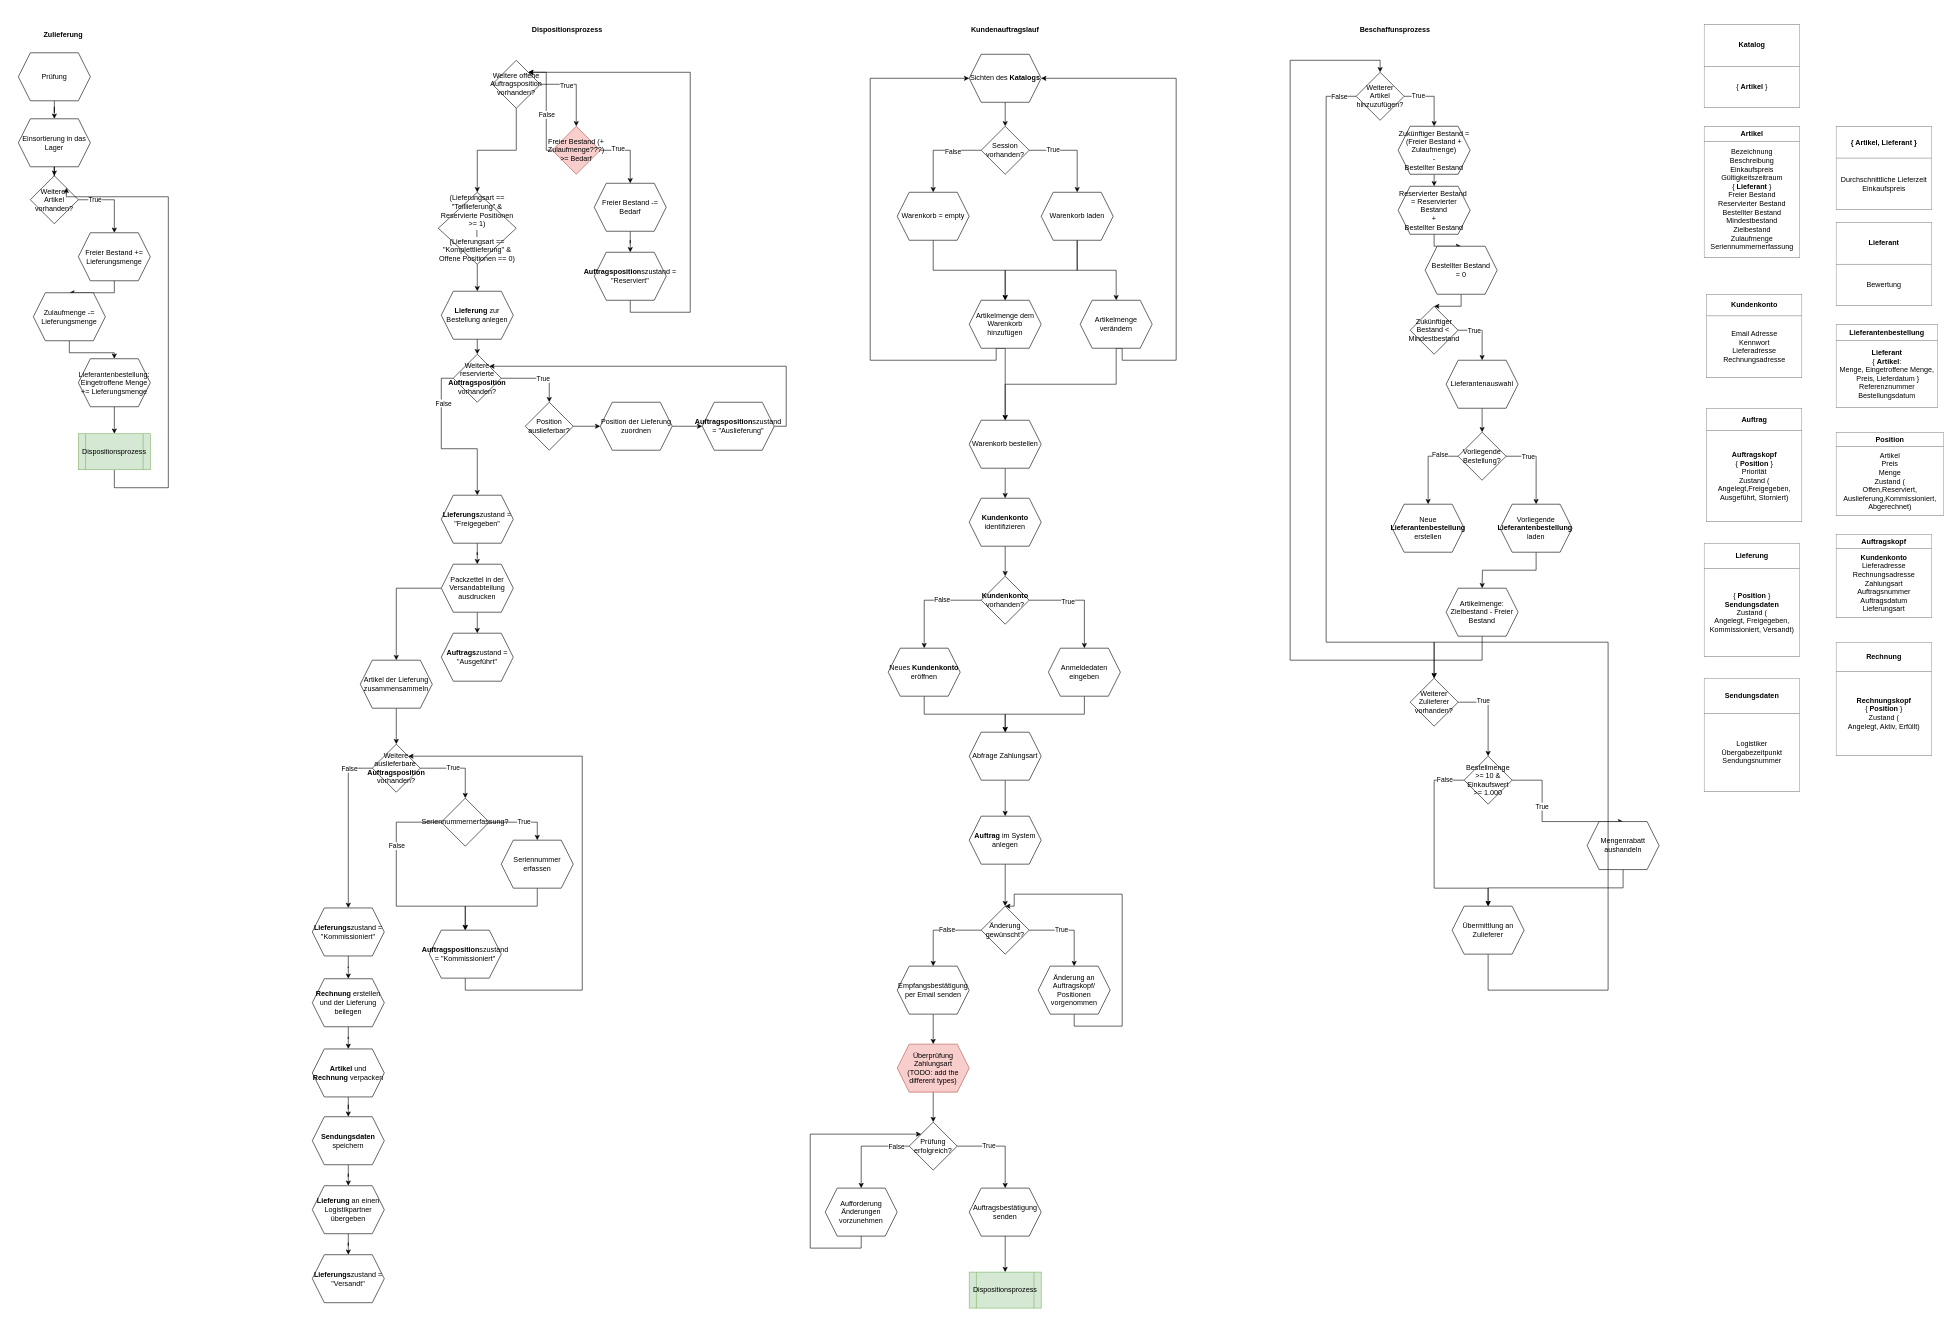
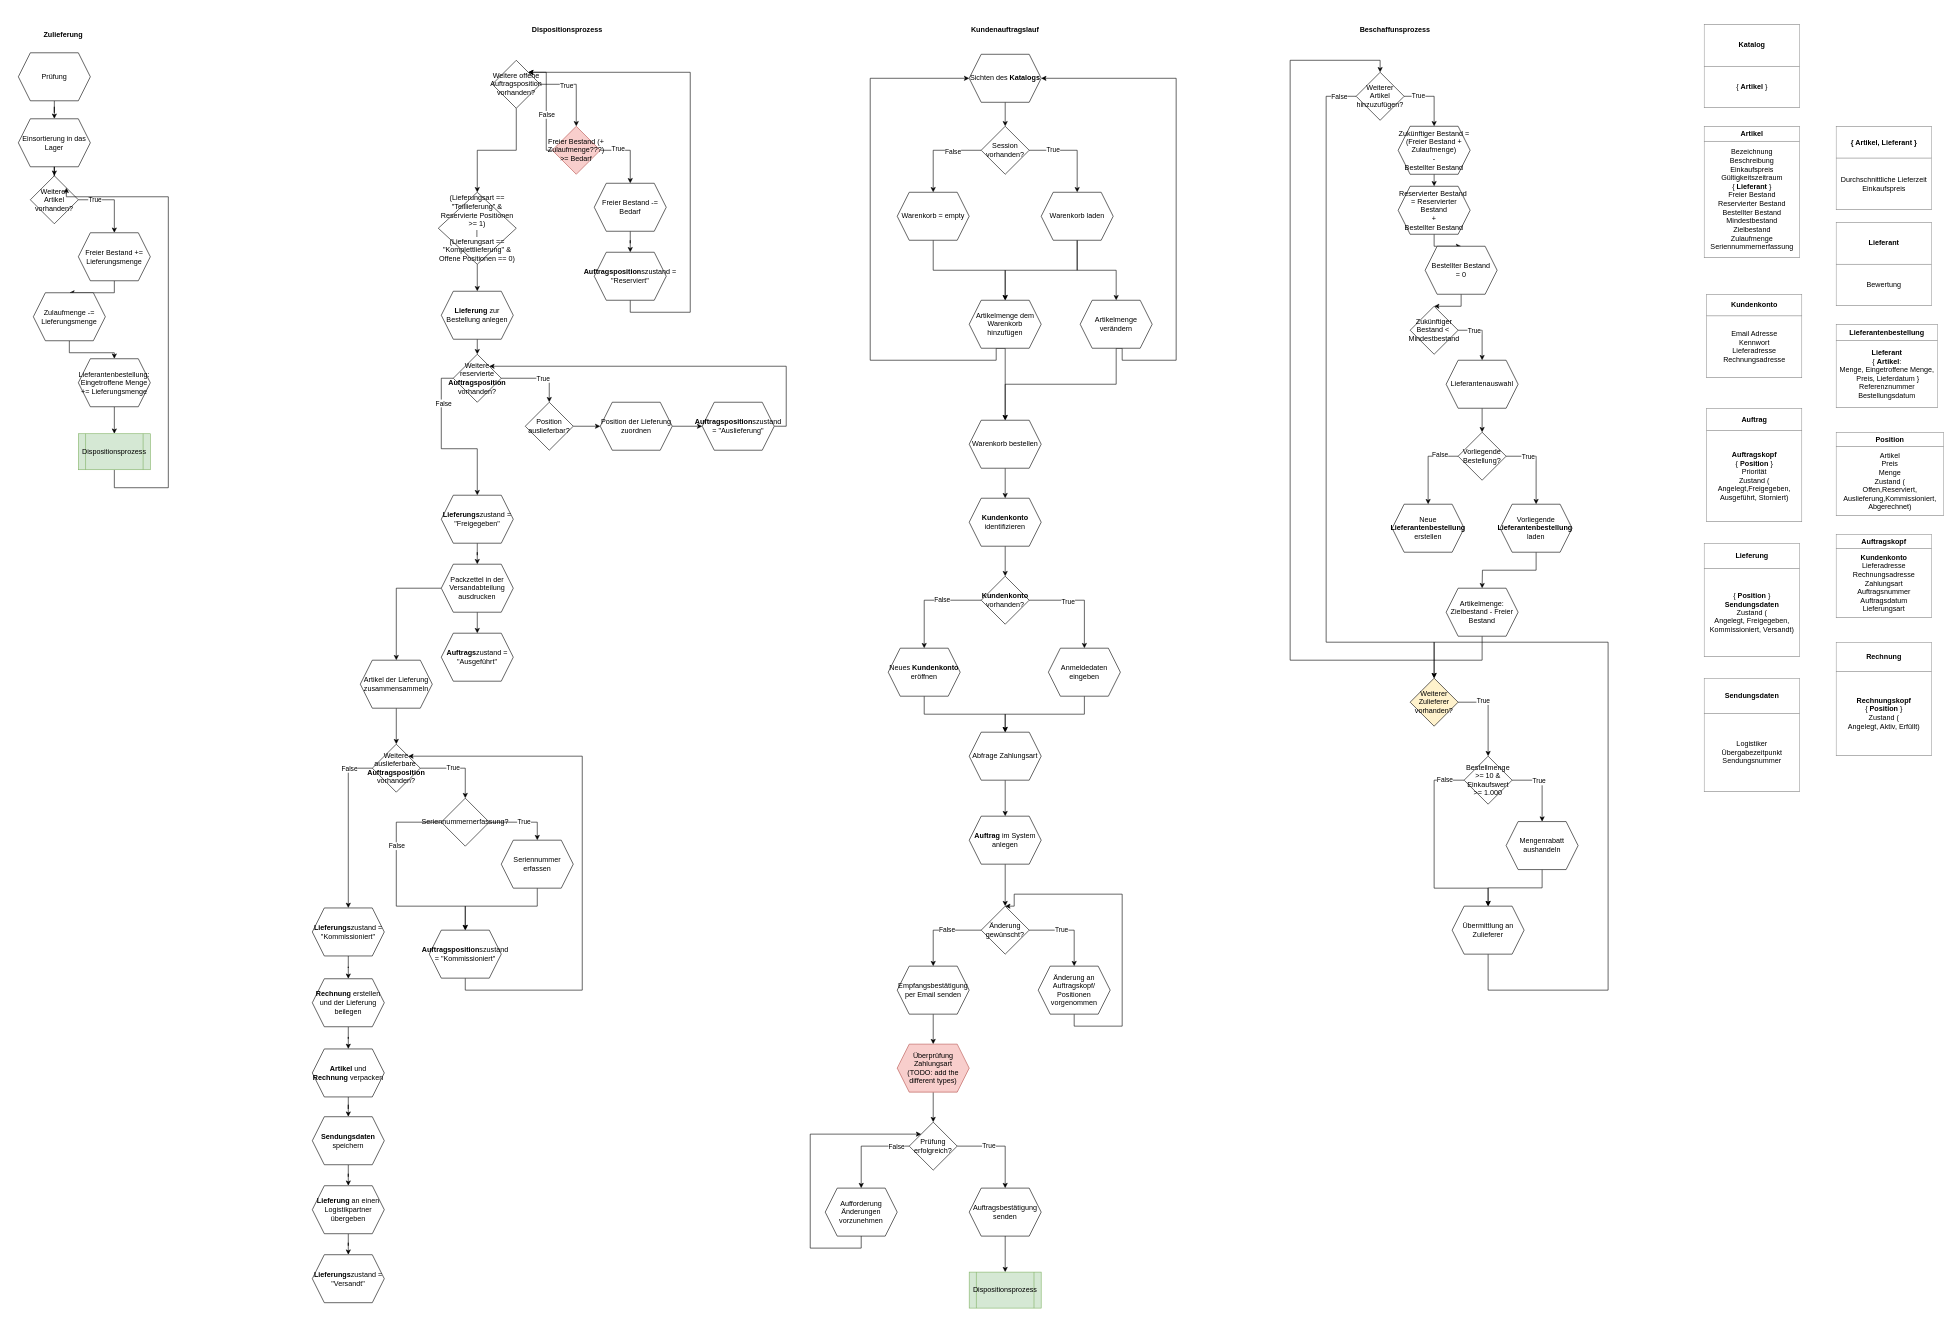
node "Weiterer Zulieferer vorhanden?": fillcolor #ffffff -> #fff2cc
node "Mengenrabatt aushandeln": moved (1623, 846) -> (1542, 846)
